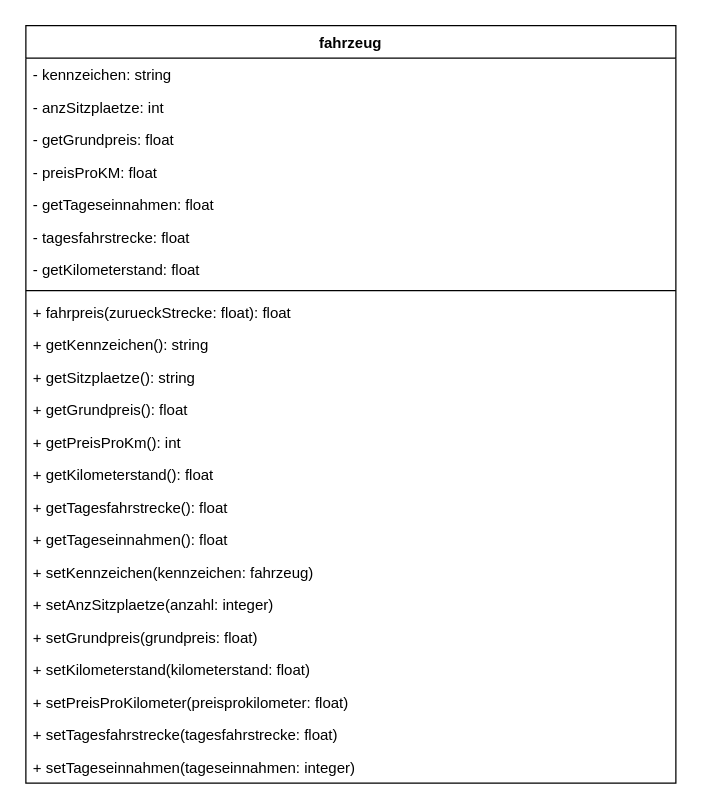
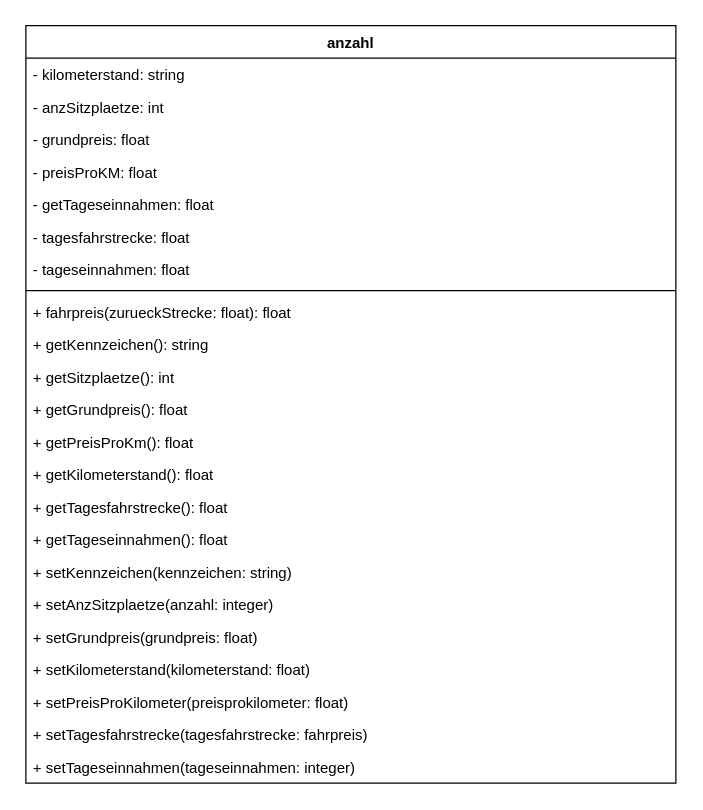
node "fahrzeug": label "fahrzeug" -> "anzahl"
node "- kennzeichen: string": label "- kennzeichen: string" -> "- kilometerstand: string"
node "- getGrundpreis: float": label "- getGrundpreis: float" -> "- grundpreis: float"
node "- getKilometerstand: float": label "- getKilometerstand: float" -> "- tageseinnahmen: float"
node "+ getSitzplaetze(): string": label "+ getSitzplaetze(): string" -> "+ getSitzplaetze(): int"
node "+ getPreisProKm(): int": label "+ getPreisProKm(): int" -> "+ getPreisProKm(): float"
node "+ setKennzeichen(kennzeichen: fahrzeug)": label "+ setKennzeichen(kennzeichen: fahrzeug)" -> "+ setKennzeichen(kennzeichen: string)"
node "+ setTagesfahrstrecke(tagesfahrstrecke: float)": label "+ setTagesfahrstrecke(tagesfahrstrecke: float)" -> "+ setTagesfahrstrecke(tagesfahrstrecke: fahrpreis)"
